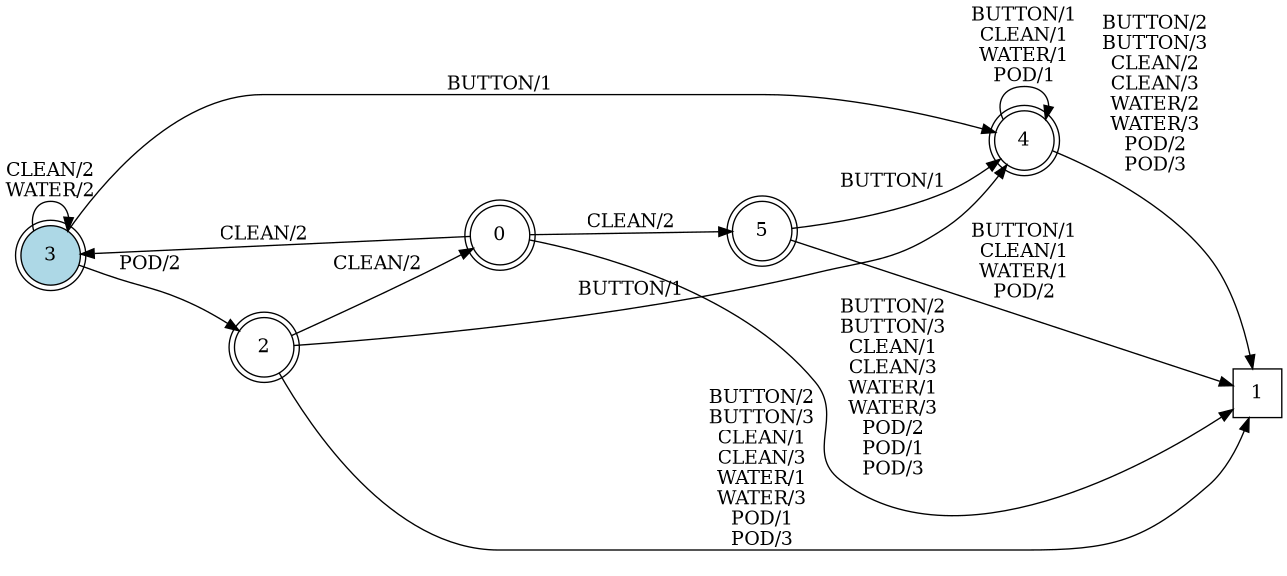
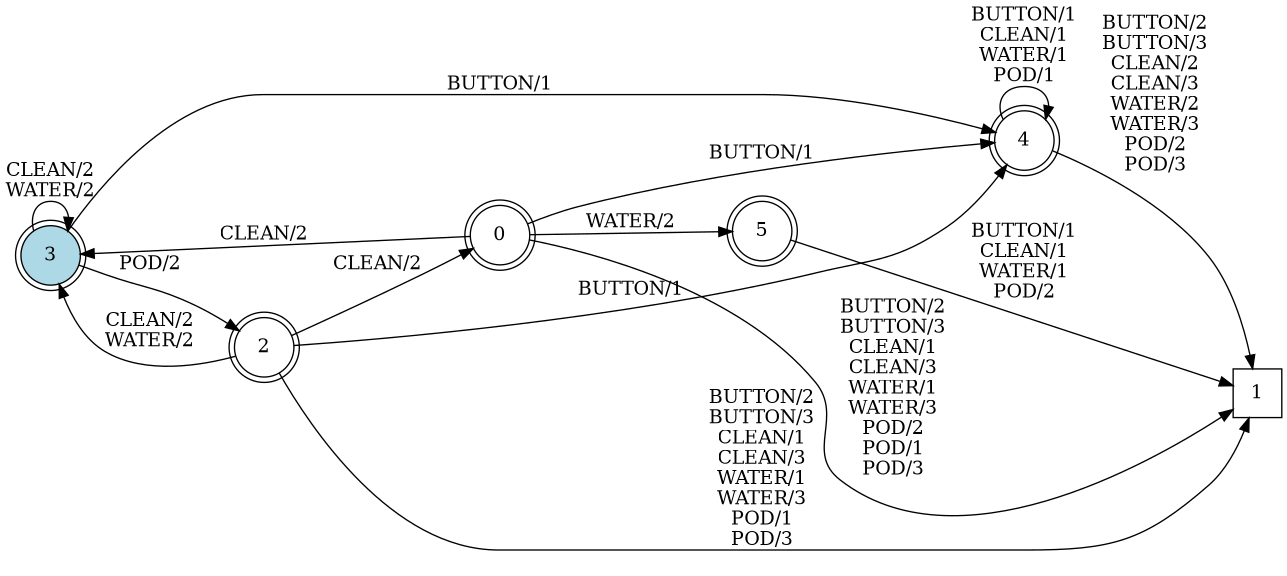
edge "5" -> "4": now "0" -> "4"
edge "0" -> "5": label "CLEAN/2" -> "WATER/2"
edge "2" -> "3": added, label "CLEAN/2 WATER/2"
